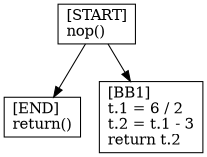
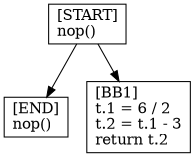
node "[END] return()": label "[END] return()" -> "[END] nop()"
